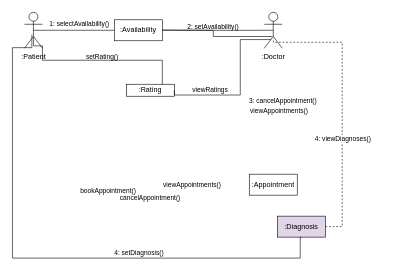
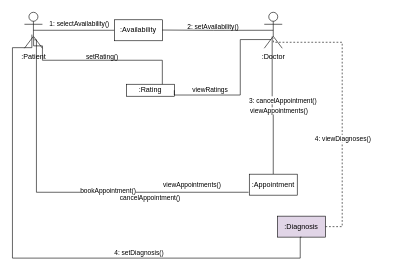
edge ":Availability" -- ":Doctor": now ":Appointment" -- ":Doctor"
edge ":Patient" -- ":Appointment": added
